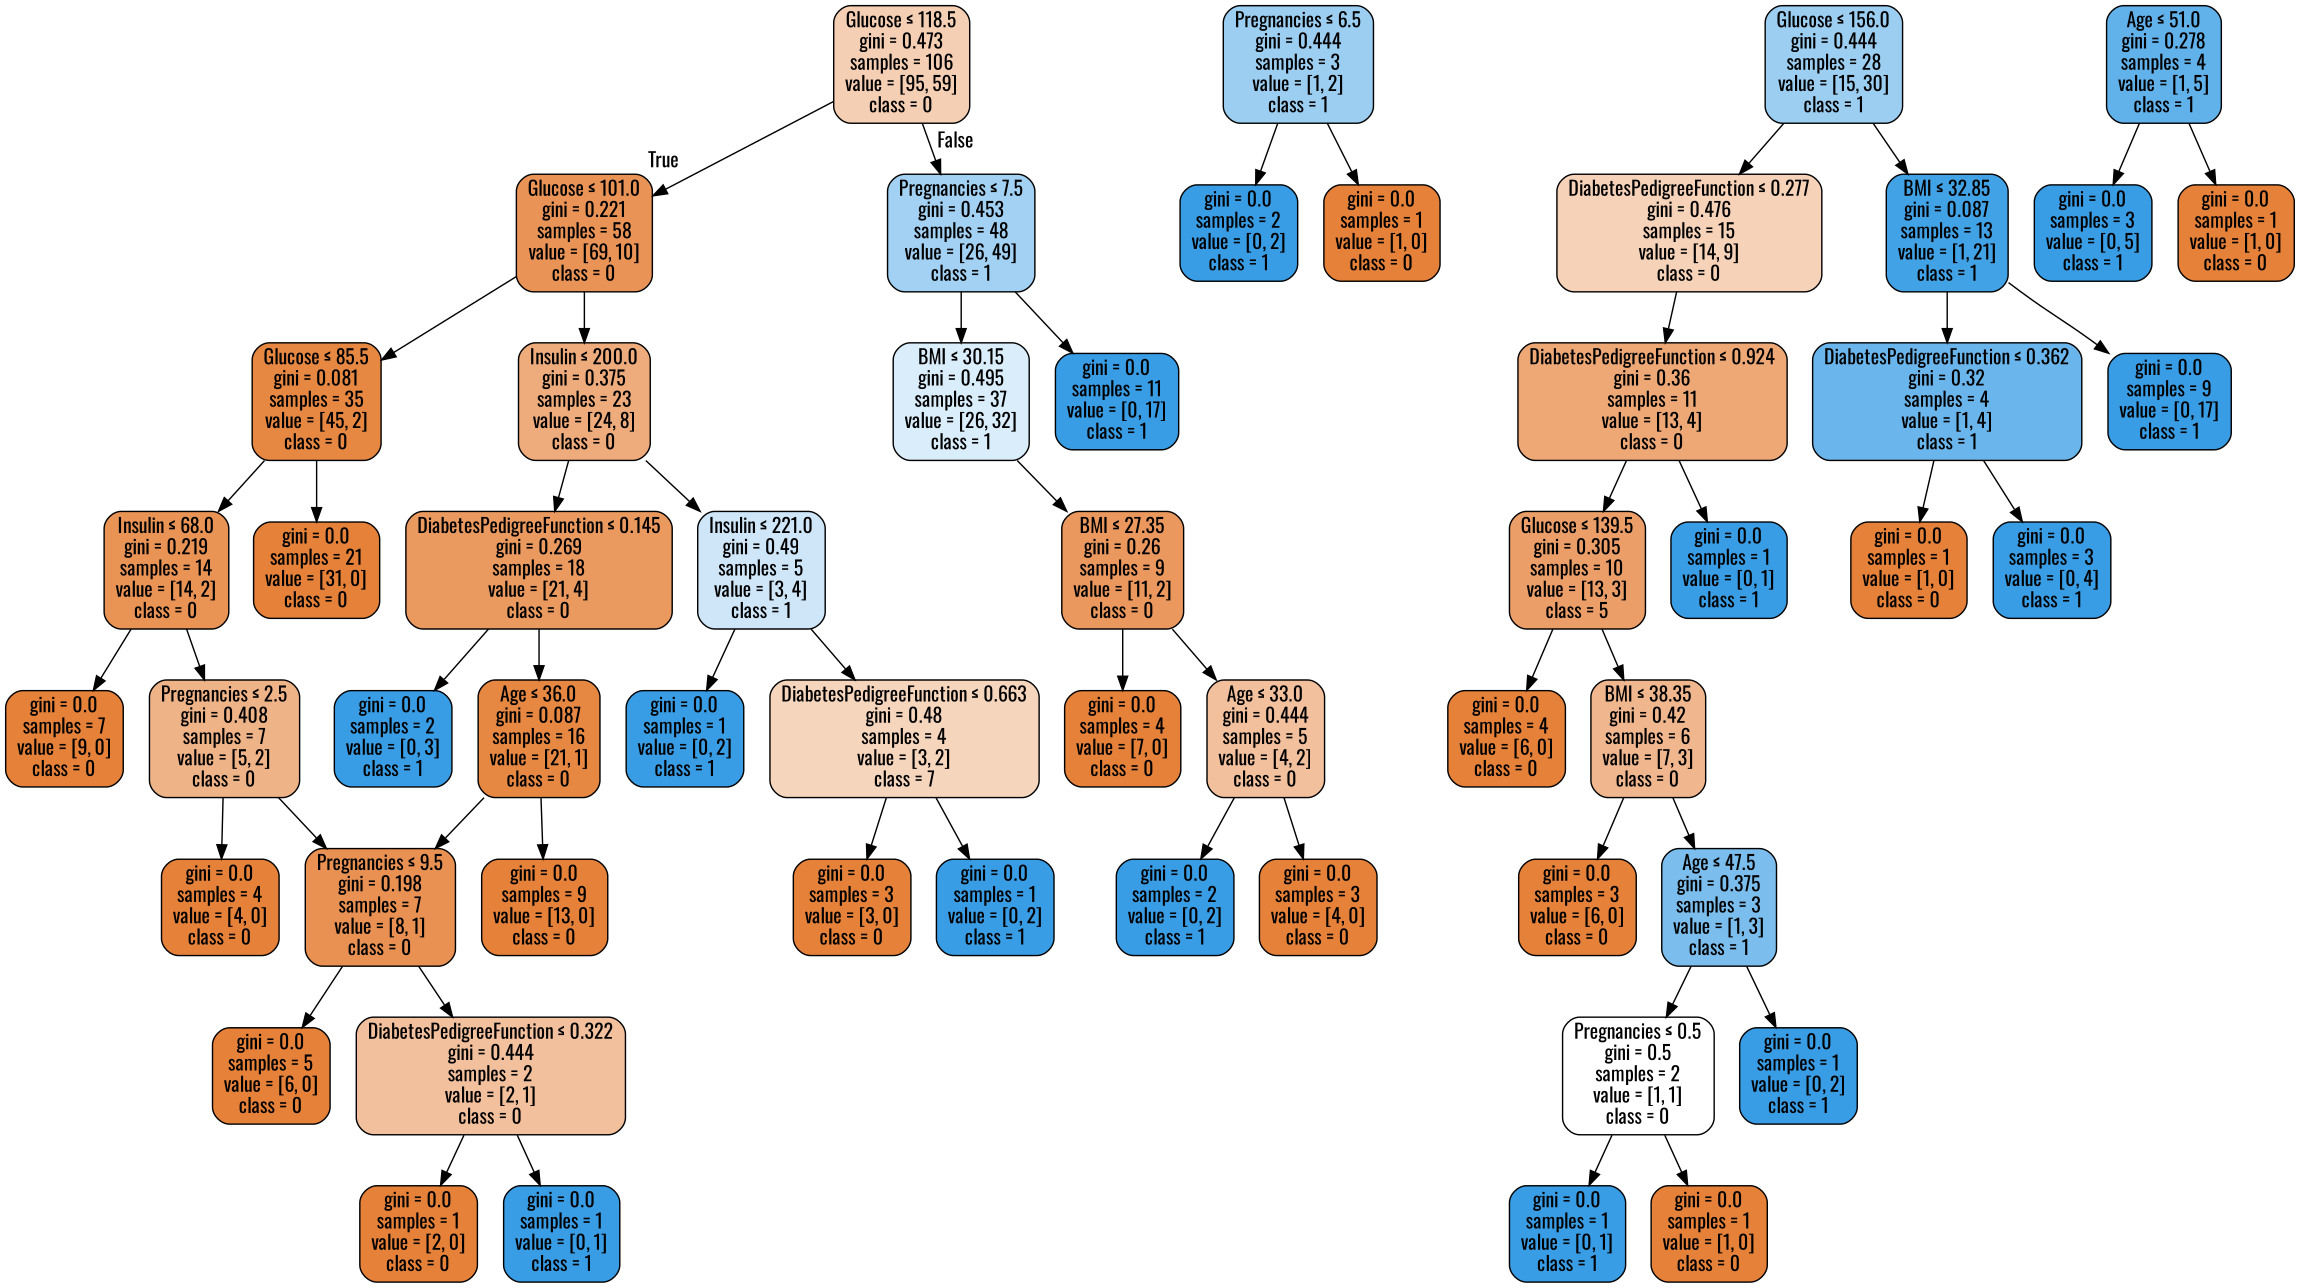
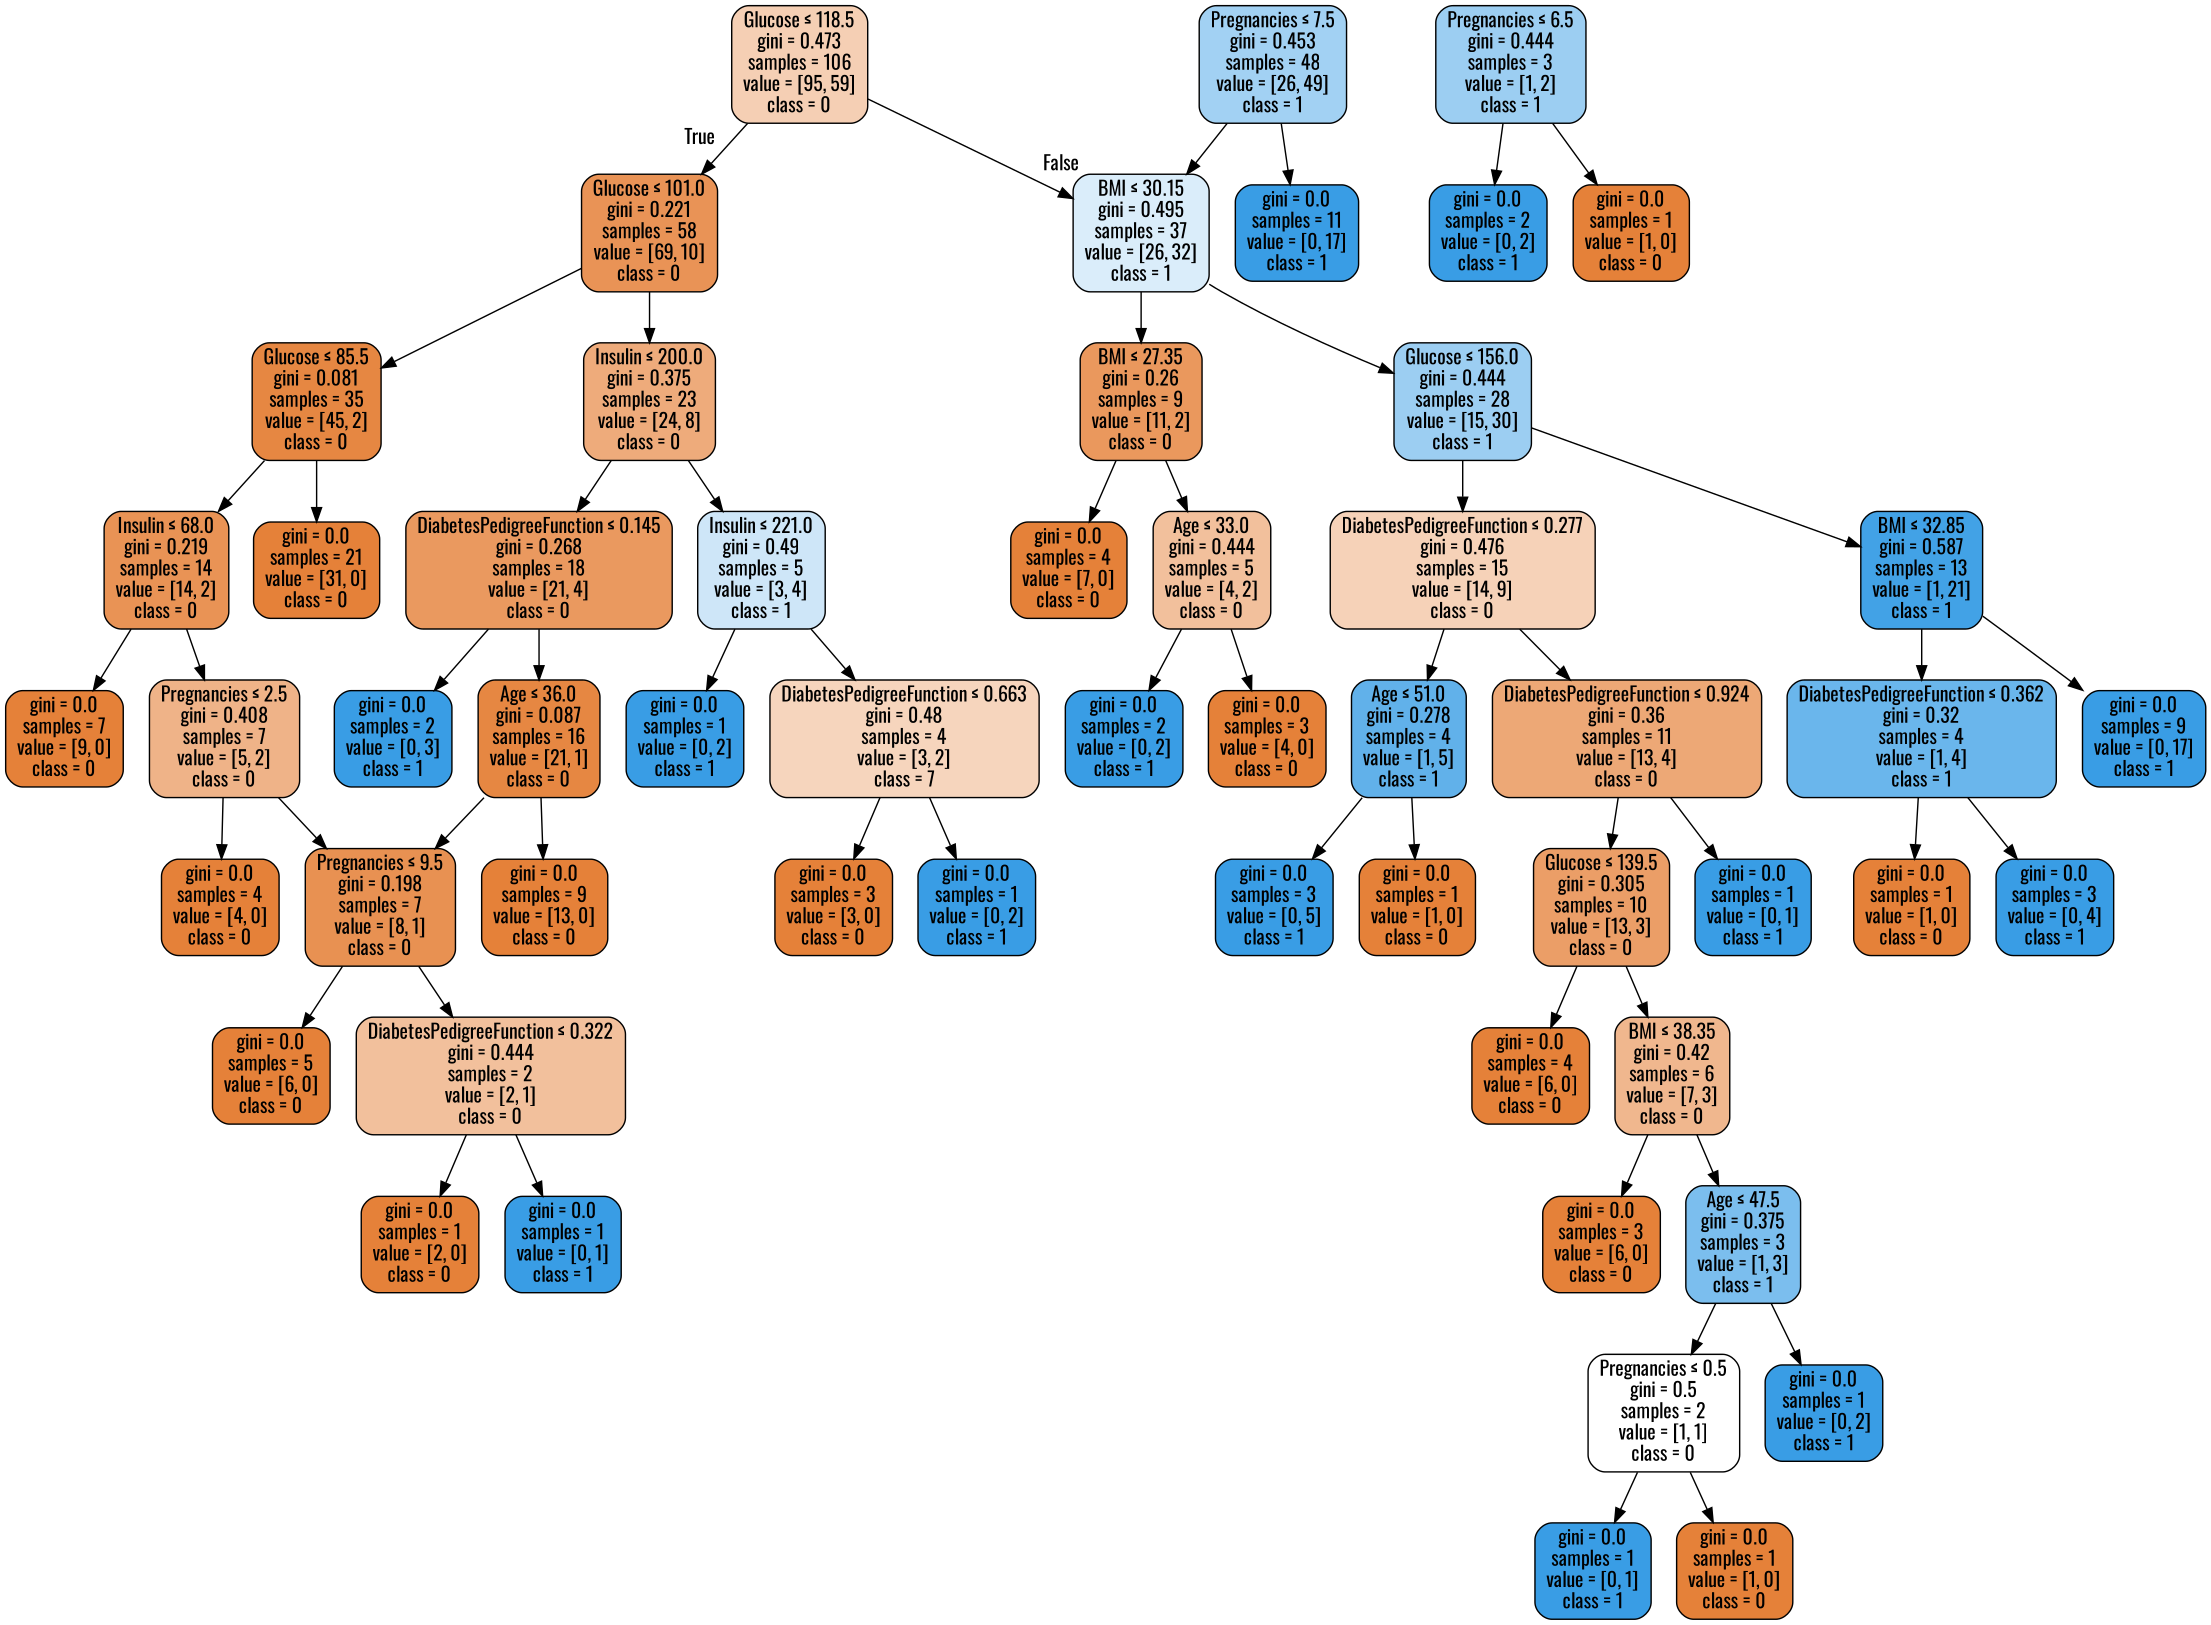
edge "Glucose ≤ 118.5" -> "Pregnancies ≤ 7.5": now "Glucose ≤ 118.5" -> "BMI ≤ 30.15"
node "BMI ≤ 32.85": text "gini = 0.087" -> "gini = 0.587"
edge "BMI ≤ 30.15" -> "Glucose ≤ 156.0": added
node "DiabetesPedigreeFunction ≤ 0.145": text "gini = 0.269" -> "gini = 0.268"
node "Glucose ≤ 139.5": text "class = 5" -> "class = 0"
edge "DiabetesPedigreeFunction ≤ 0.277" -> "Age ≤ 51.0": added
